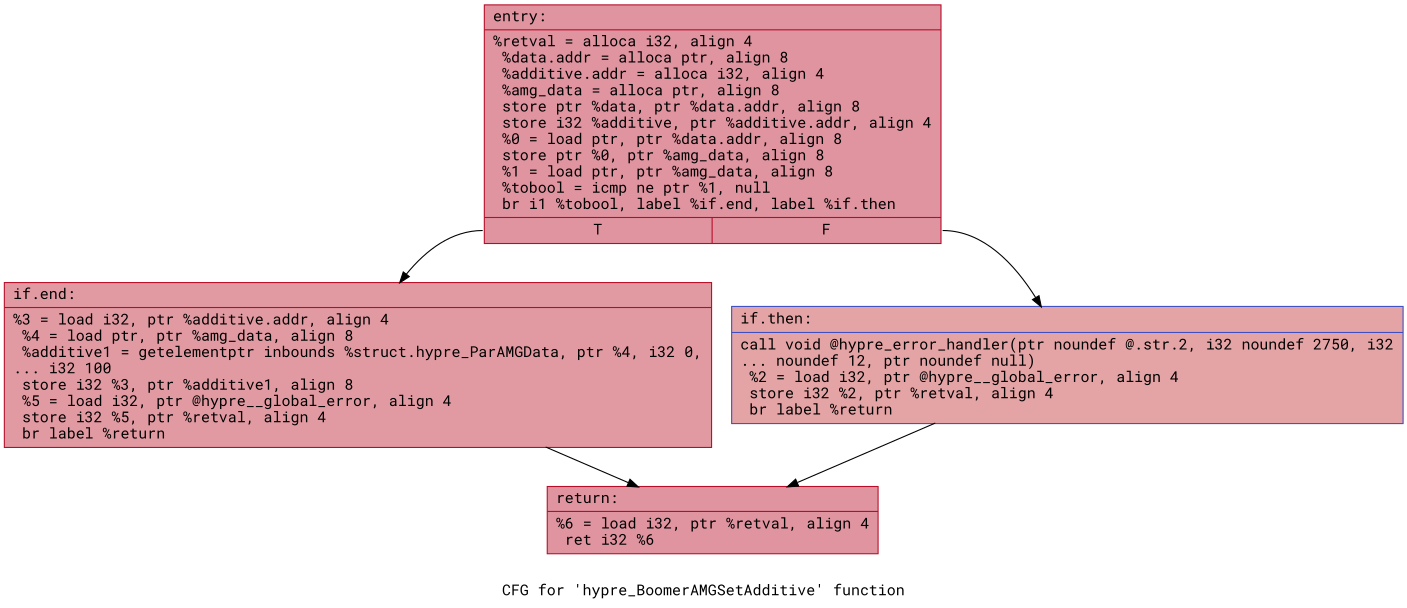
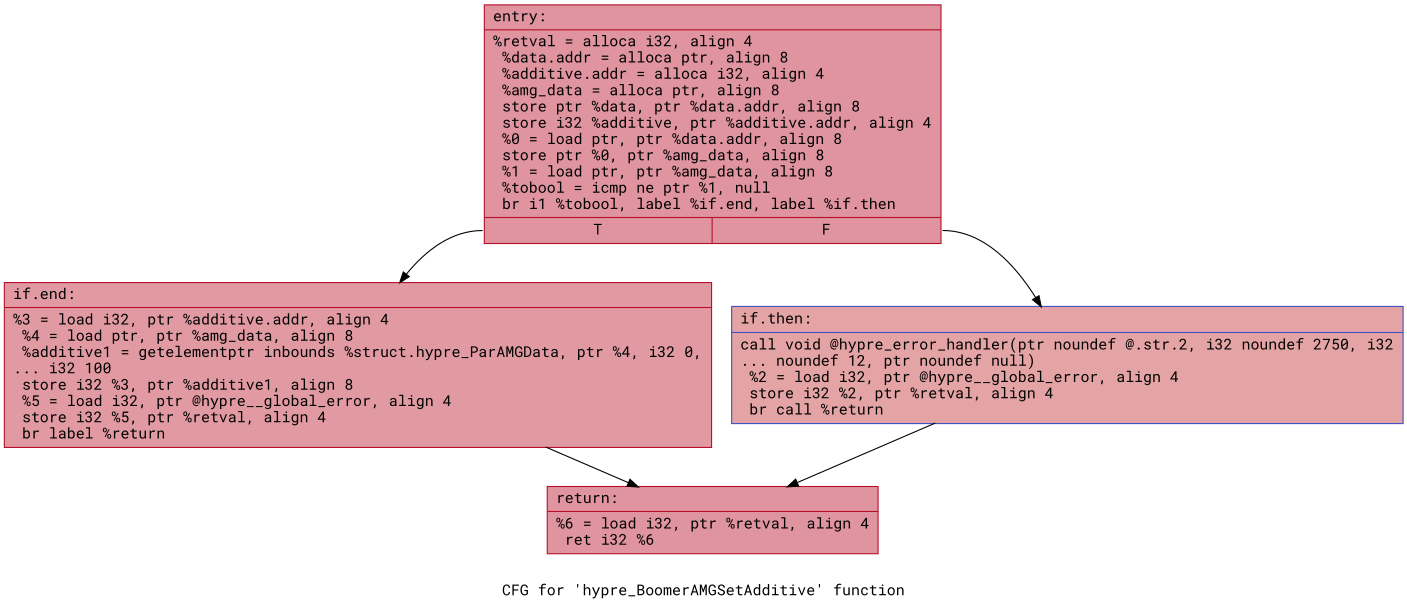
node "if.then:": text "br label %return" -> "br call %return"
